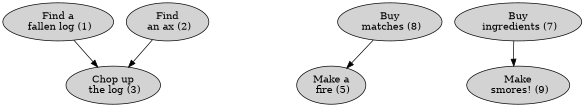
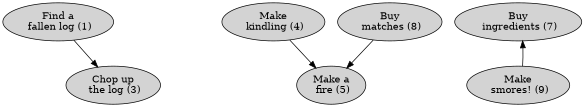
node "Find an ax (2)": removed
node "Make kindling (4)": added
edge "Buy ingredients (7)" -> "Make smores! (9)": reversed
